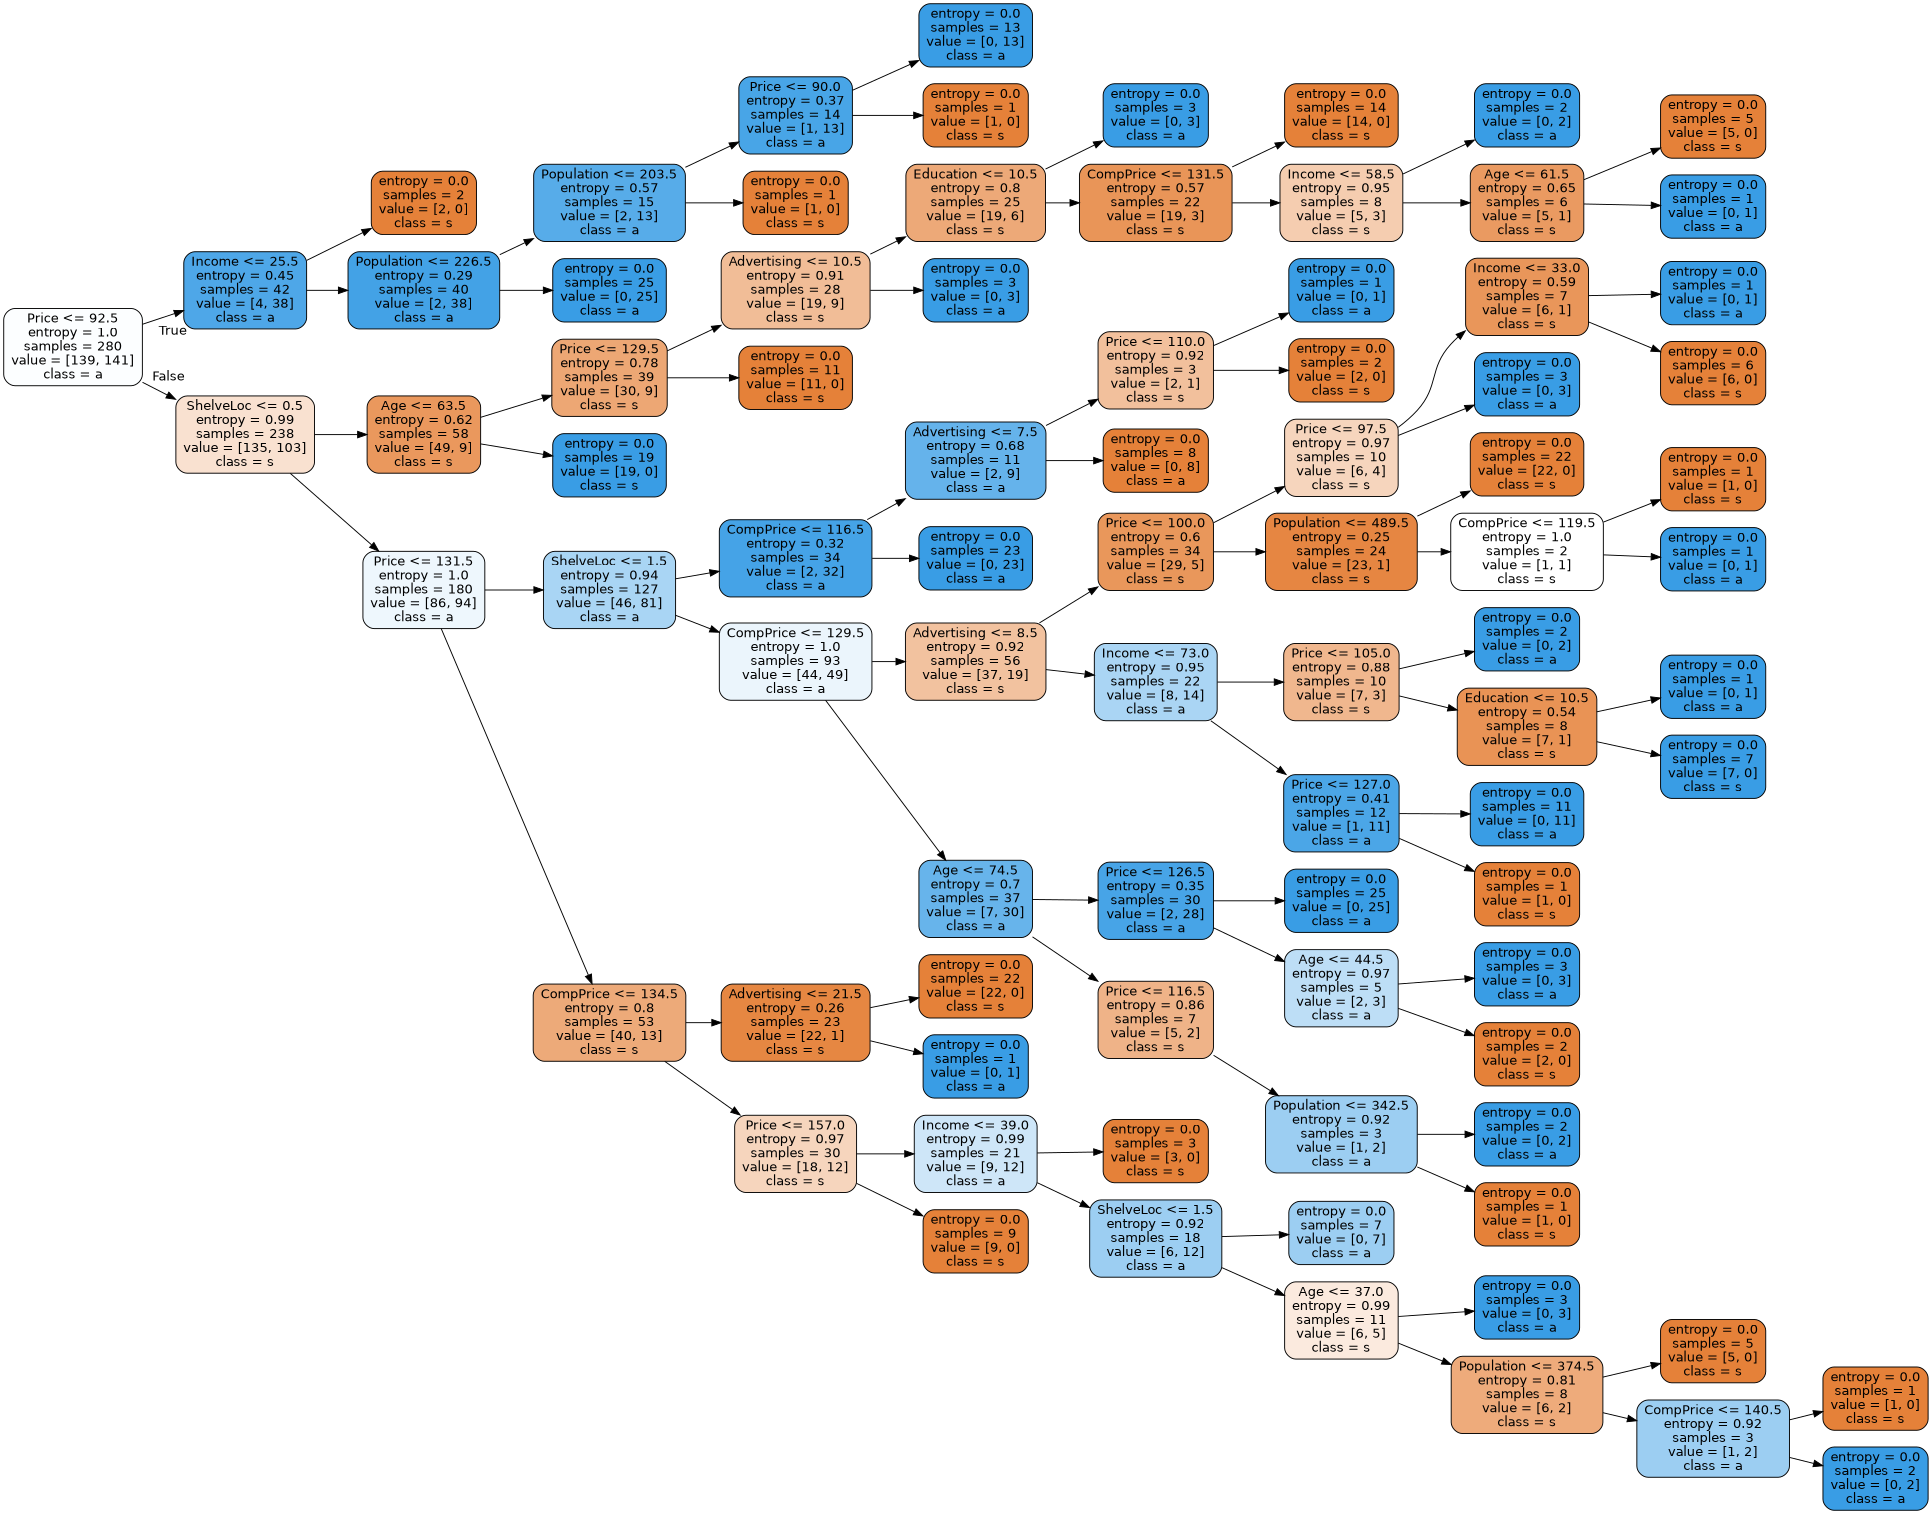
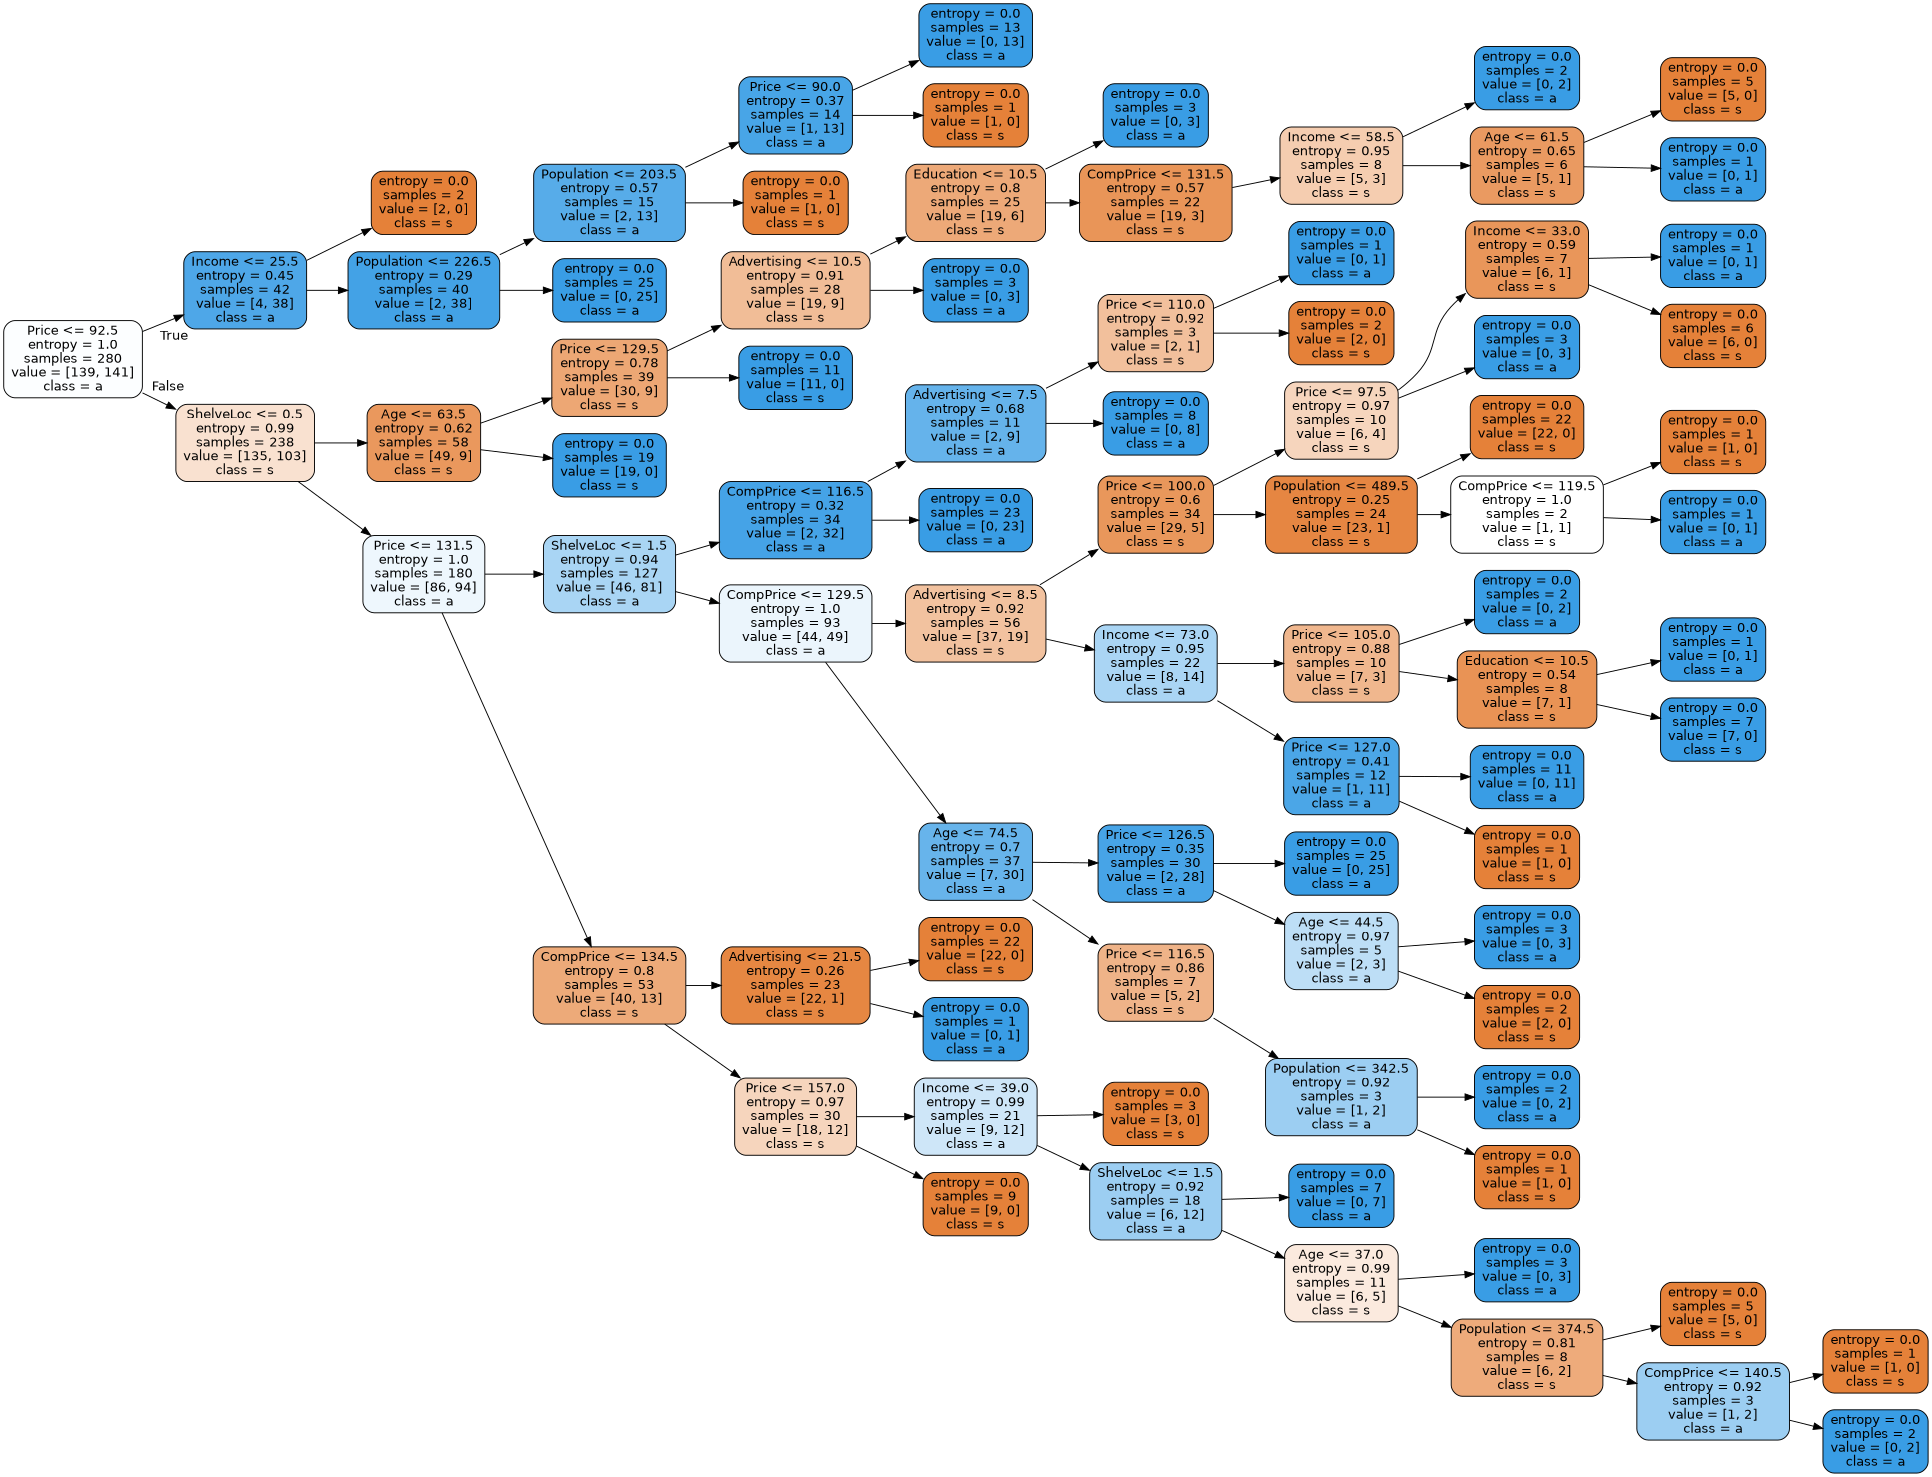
node "entropy = 0.0 samples = 14 value = [14, 0] class = s": removed
node "entropy = 0.0 samples = 11 value = [11, 0] class = s": fillcolor #e58139 -> #399de5
node "entropy = 0.0 samples = 8 value = [0, 8] class = a": fillcolor #e58139 -> #399de5
node "entropy = 0.0 samples = 7 value = [0, 7] class = a": fillcolor #9ccef2 -> #399de5
